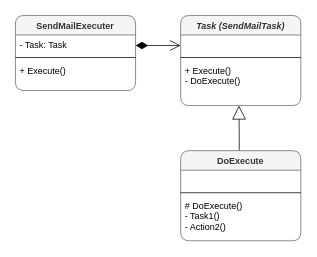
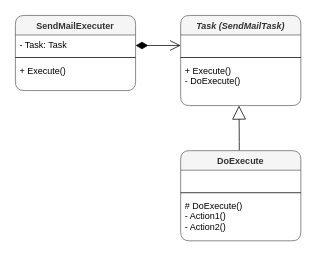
node "# DoExecute() - Task1() - Action2()": label "# DoExecute() - Task1() - Action2()" -> "# DoExecute() - Action1() - Action2()"
